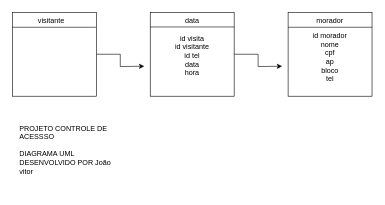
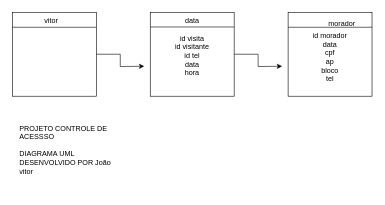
node "visitante": label "visitante" -> "vitor"
node "morador": moved (330, 21) -> (342, 24)
node "id morador nome cpf ap bloco tel": label "id morador nome cpf ap bloco tel" -> "id morador data cpf ap bloco tel"
